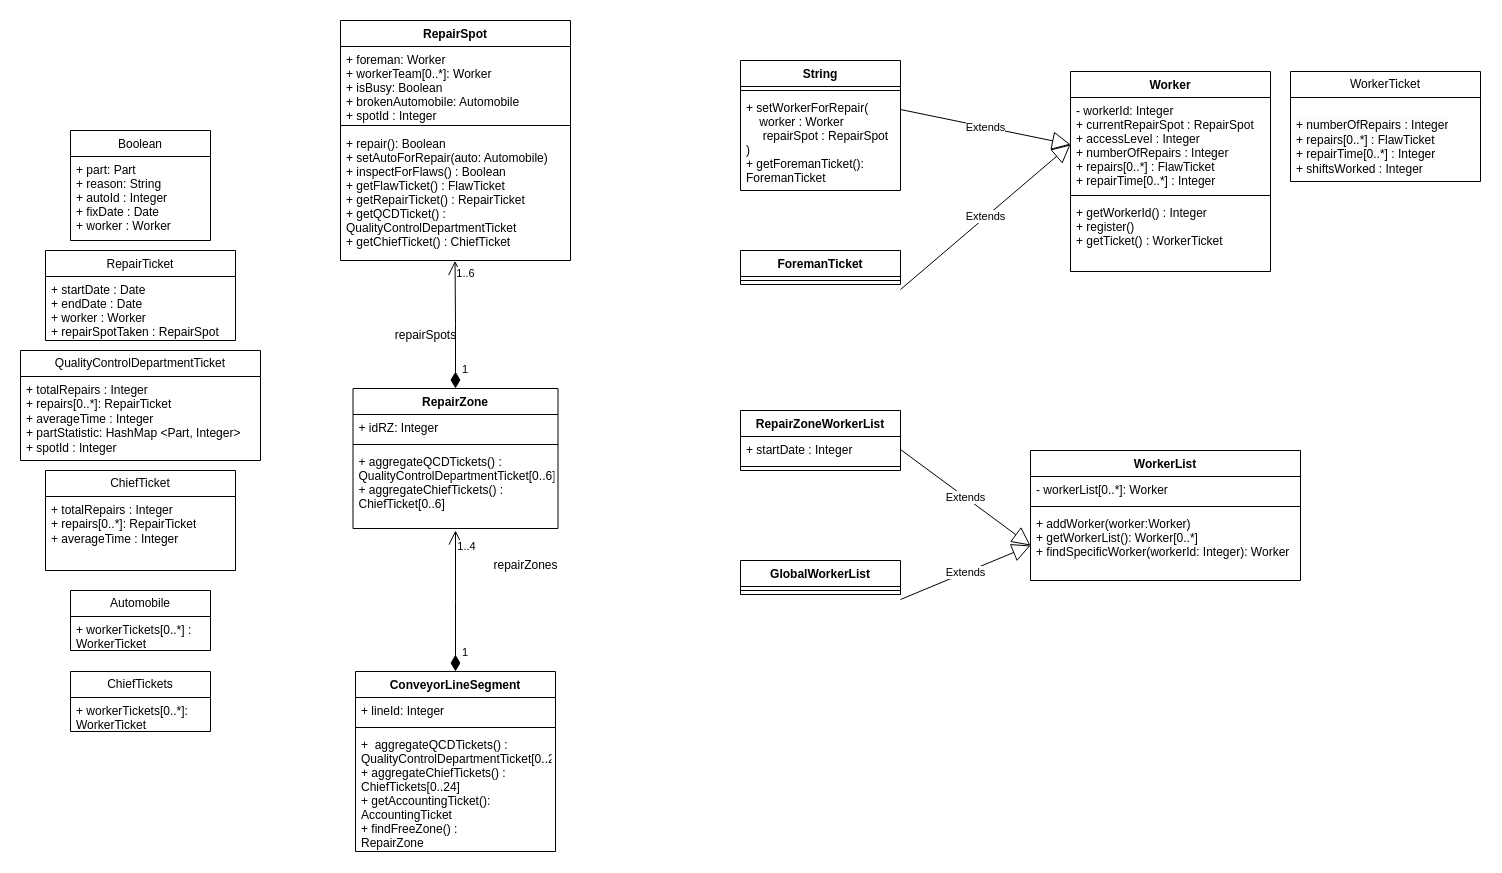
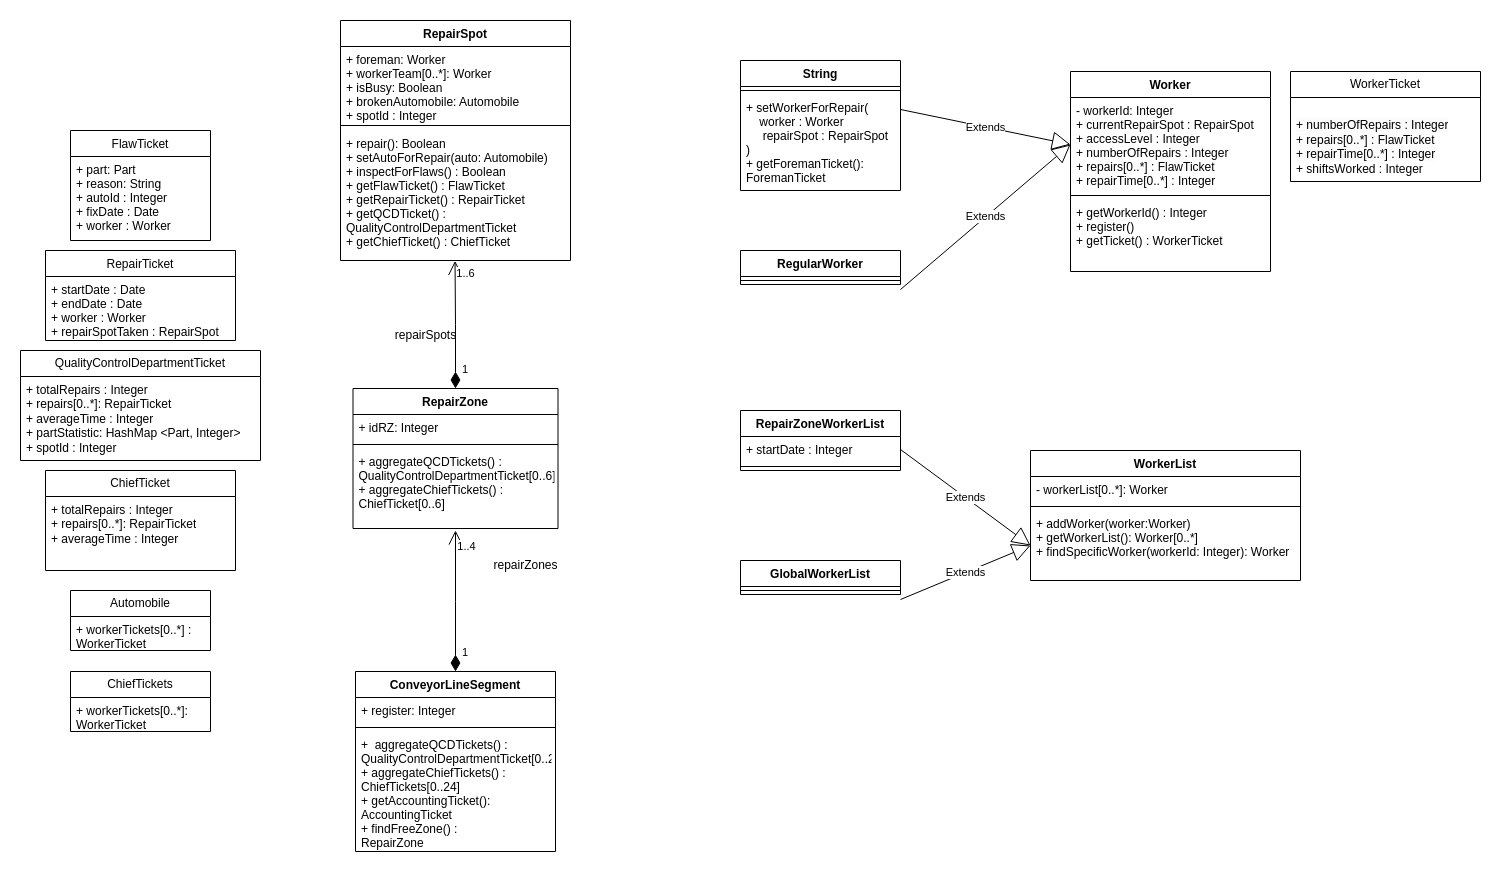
node "Boolean": label "Boolean" -> "FlawTicket"
node "ForemanTicket": label "ForemanTicket" -> "RegularWorker"
node "+ lineId: Integer": label "+ lineId: Integer" -> "+ register: Integer"
